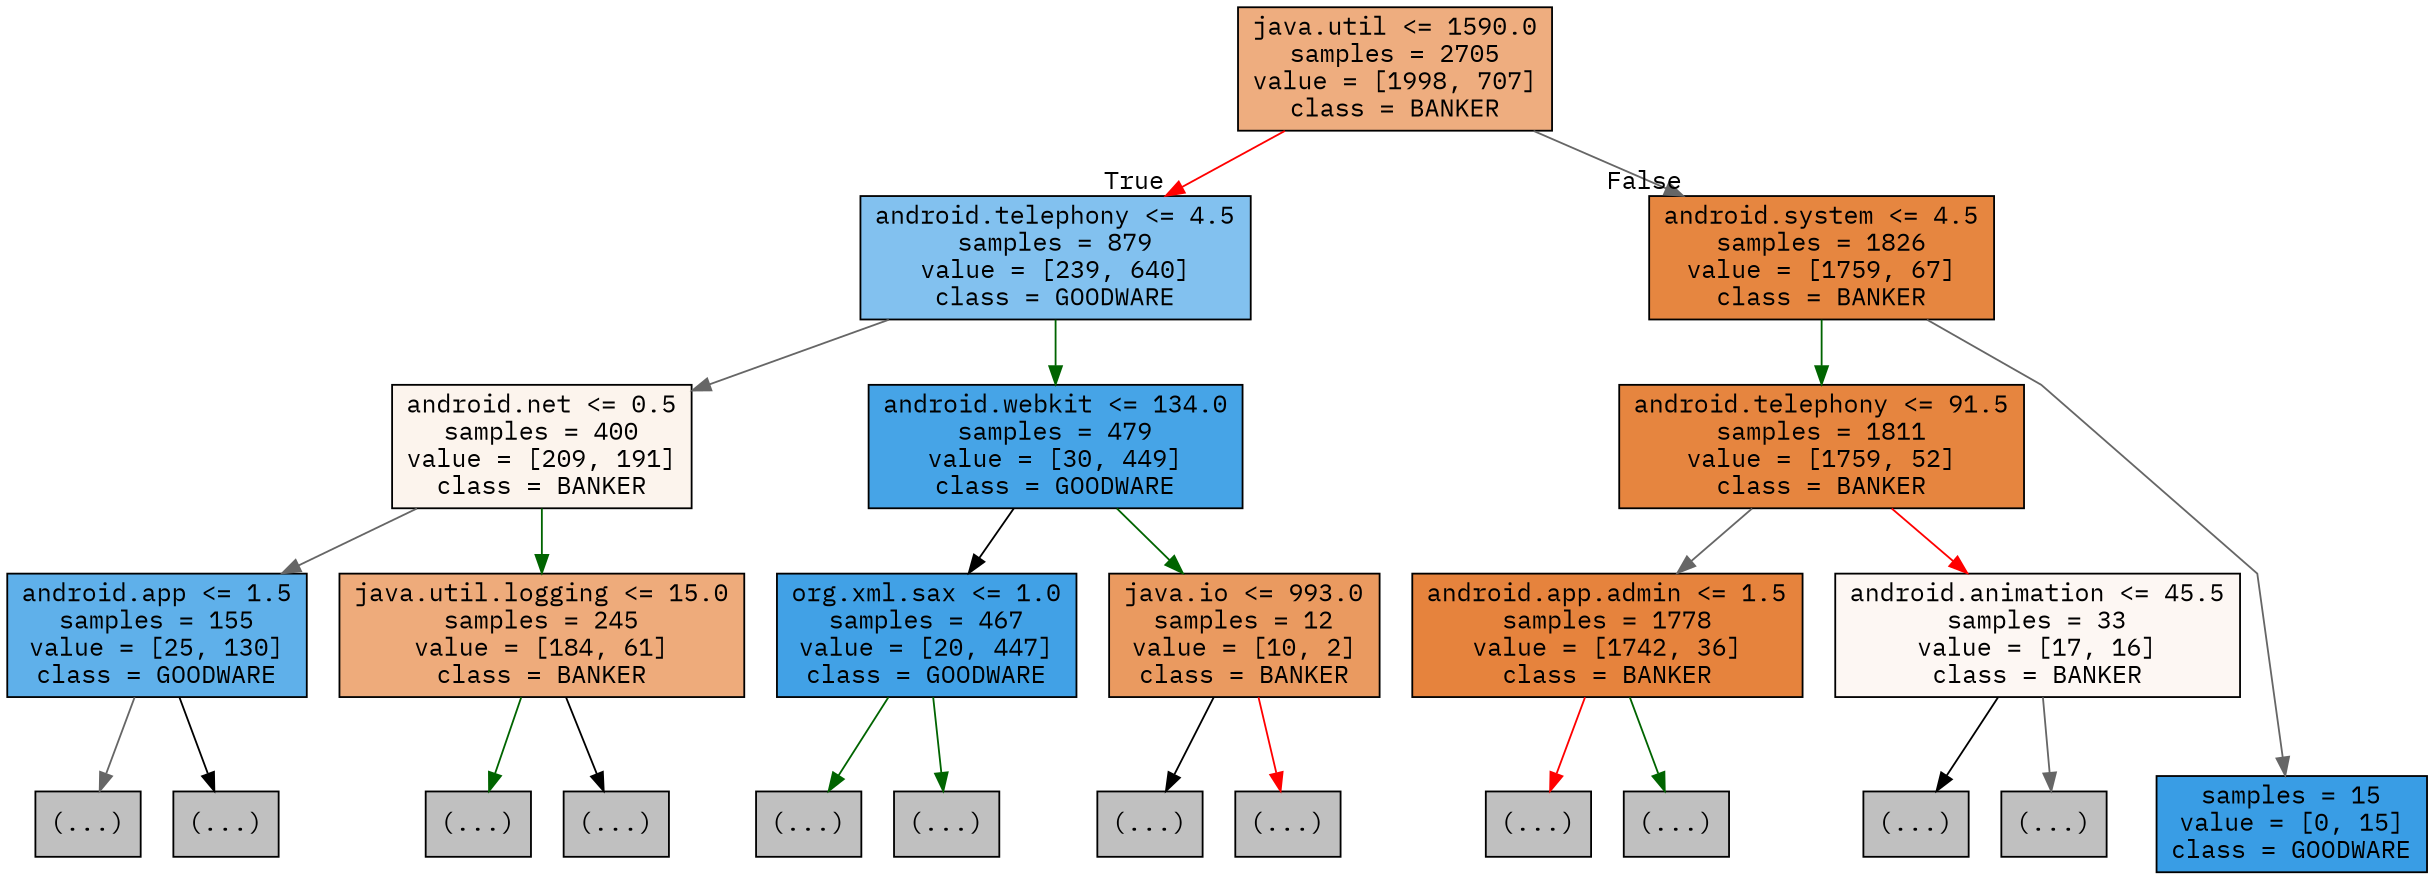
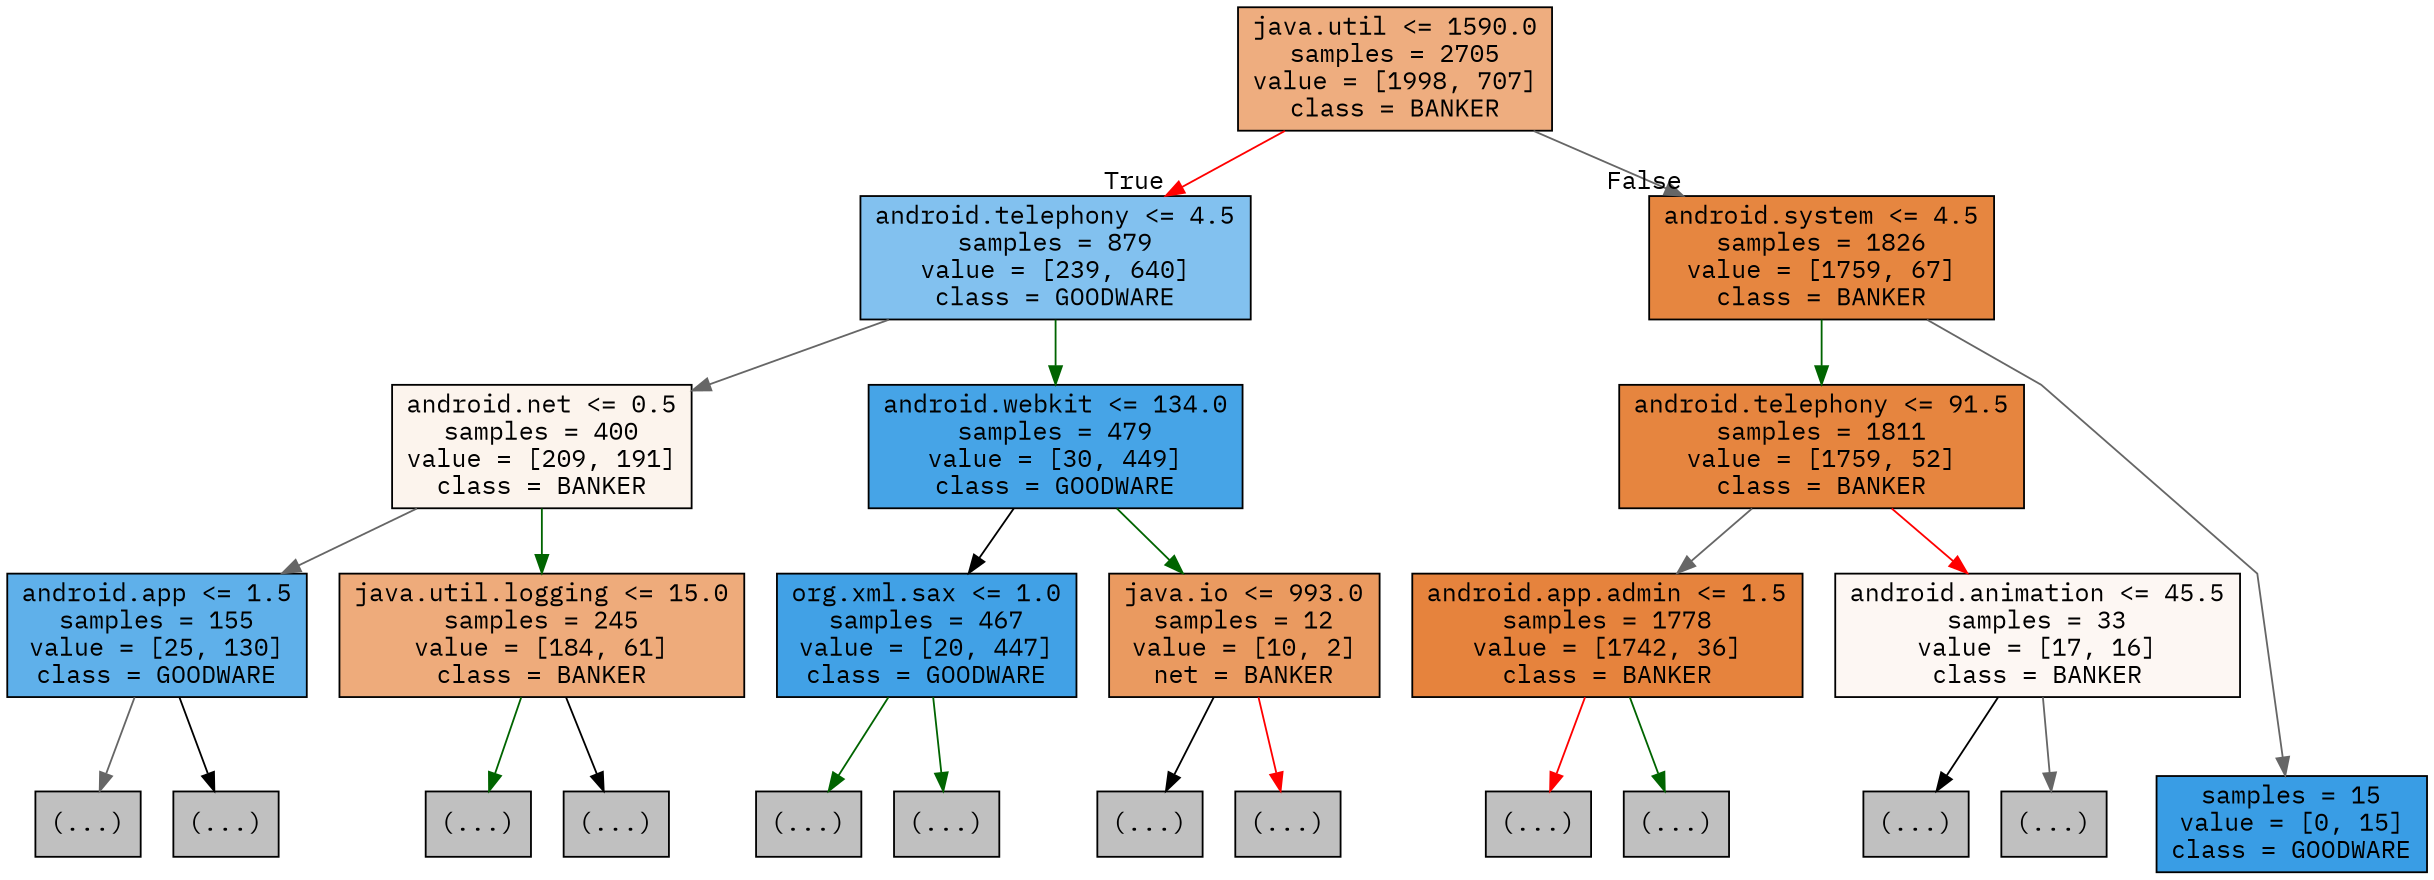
node "java.io <= 993.0 samples = 12 value = [10, 2] class = BANKER": label "java.io <= 993.0 samples = 12 value = [10, 2] class = BANKER" -> "java.io <= 993.0 samples = 12 value = [10, 2] net = BANKER"
